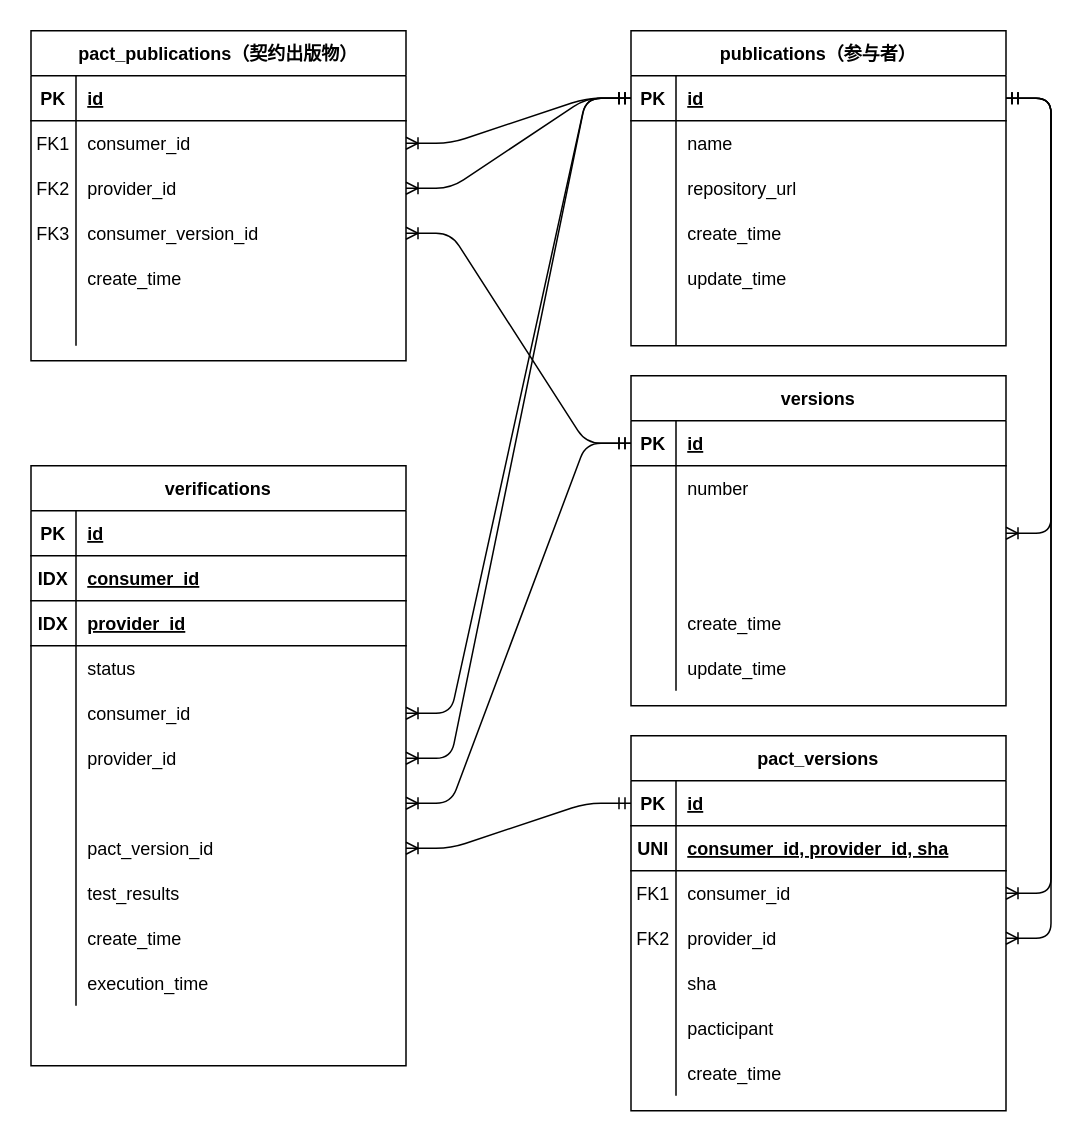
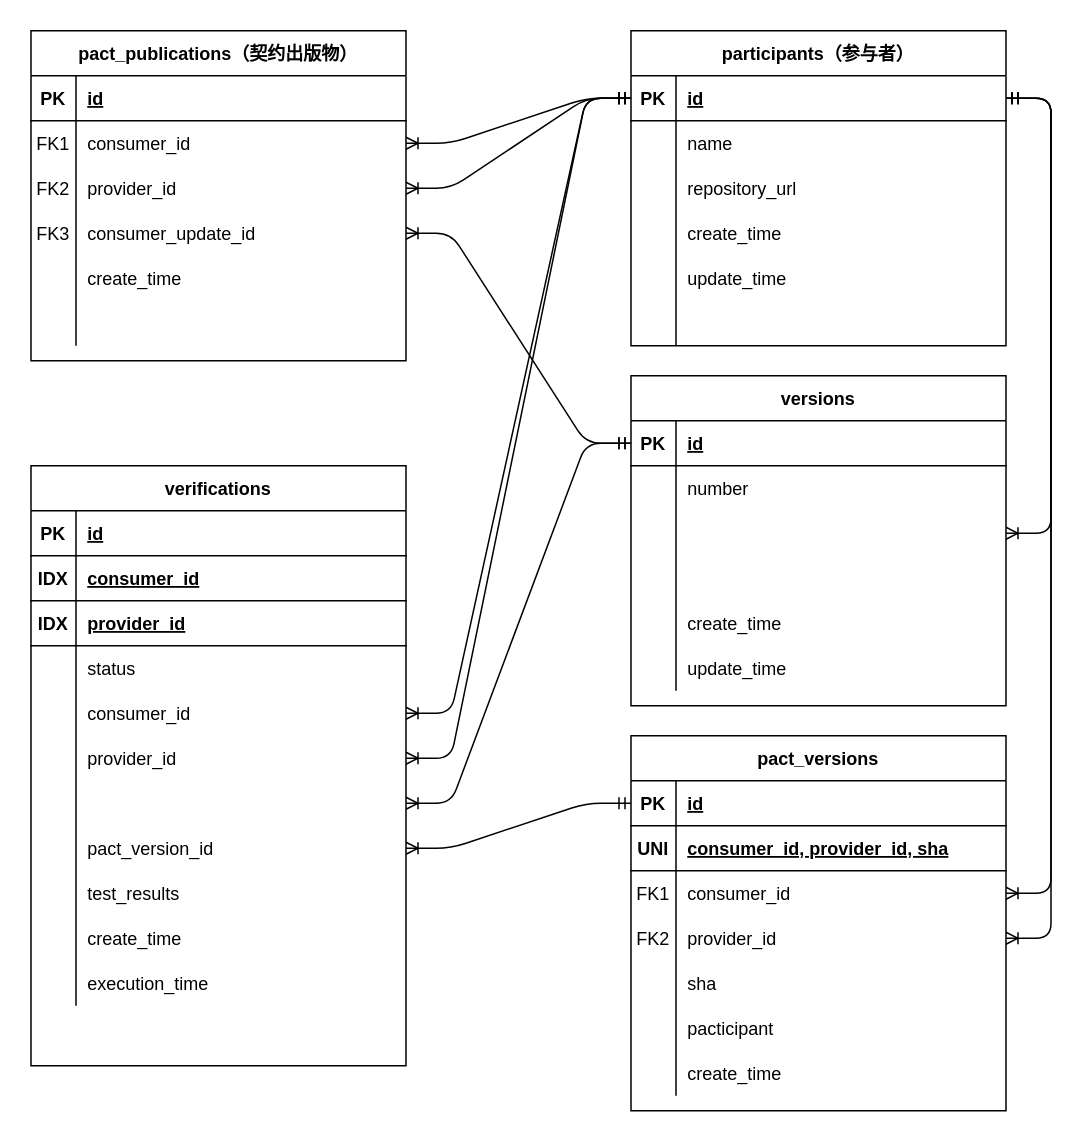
node "publications（参与者）": label "publications（参与者）" -> "participants（参与者）"
node "consumer_version_id": label "consumer_version_id" -> "consumer_update_id"
